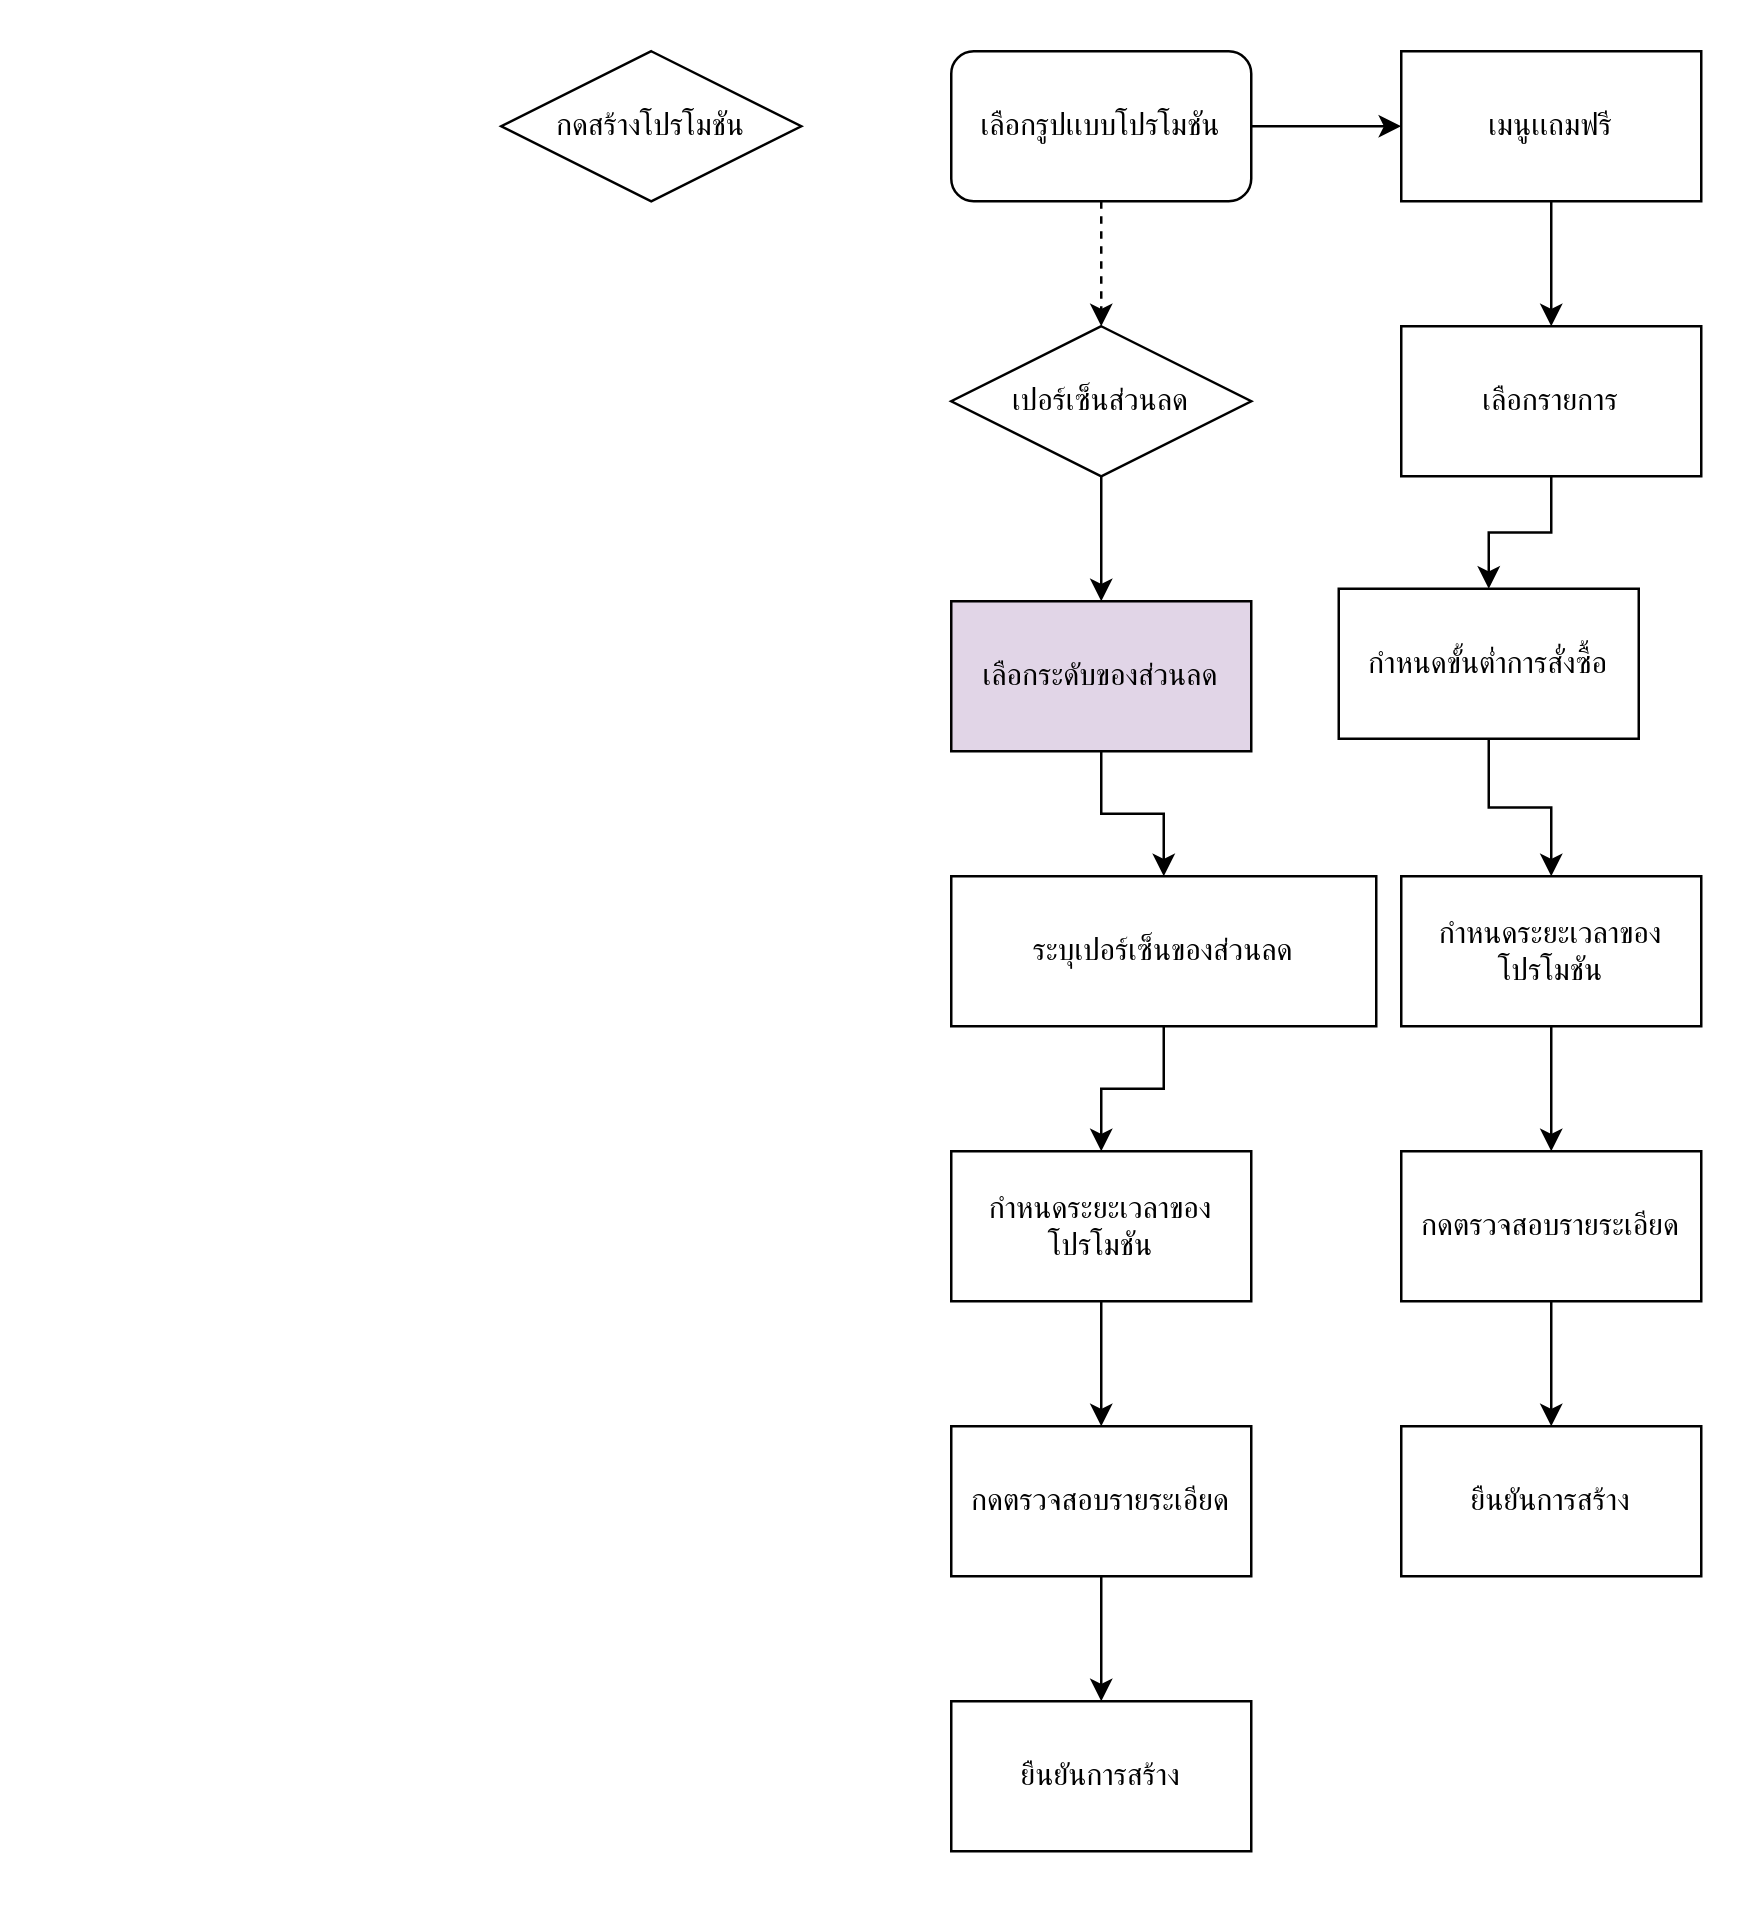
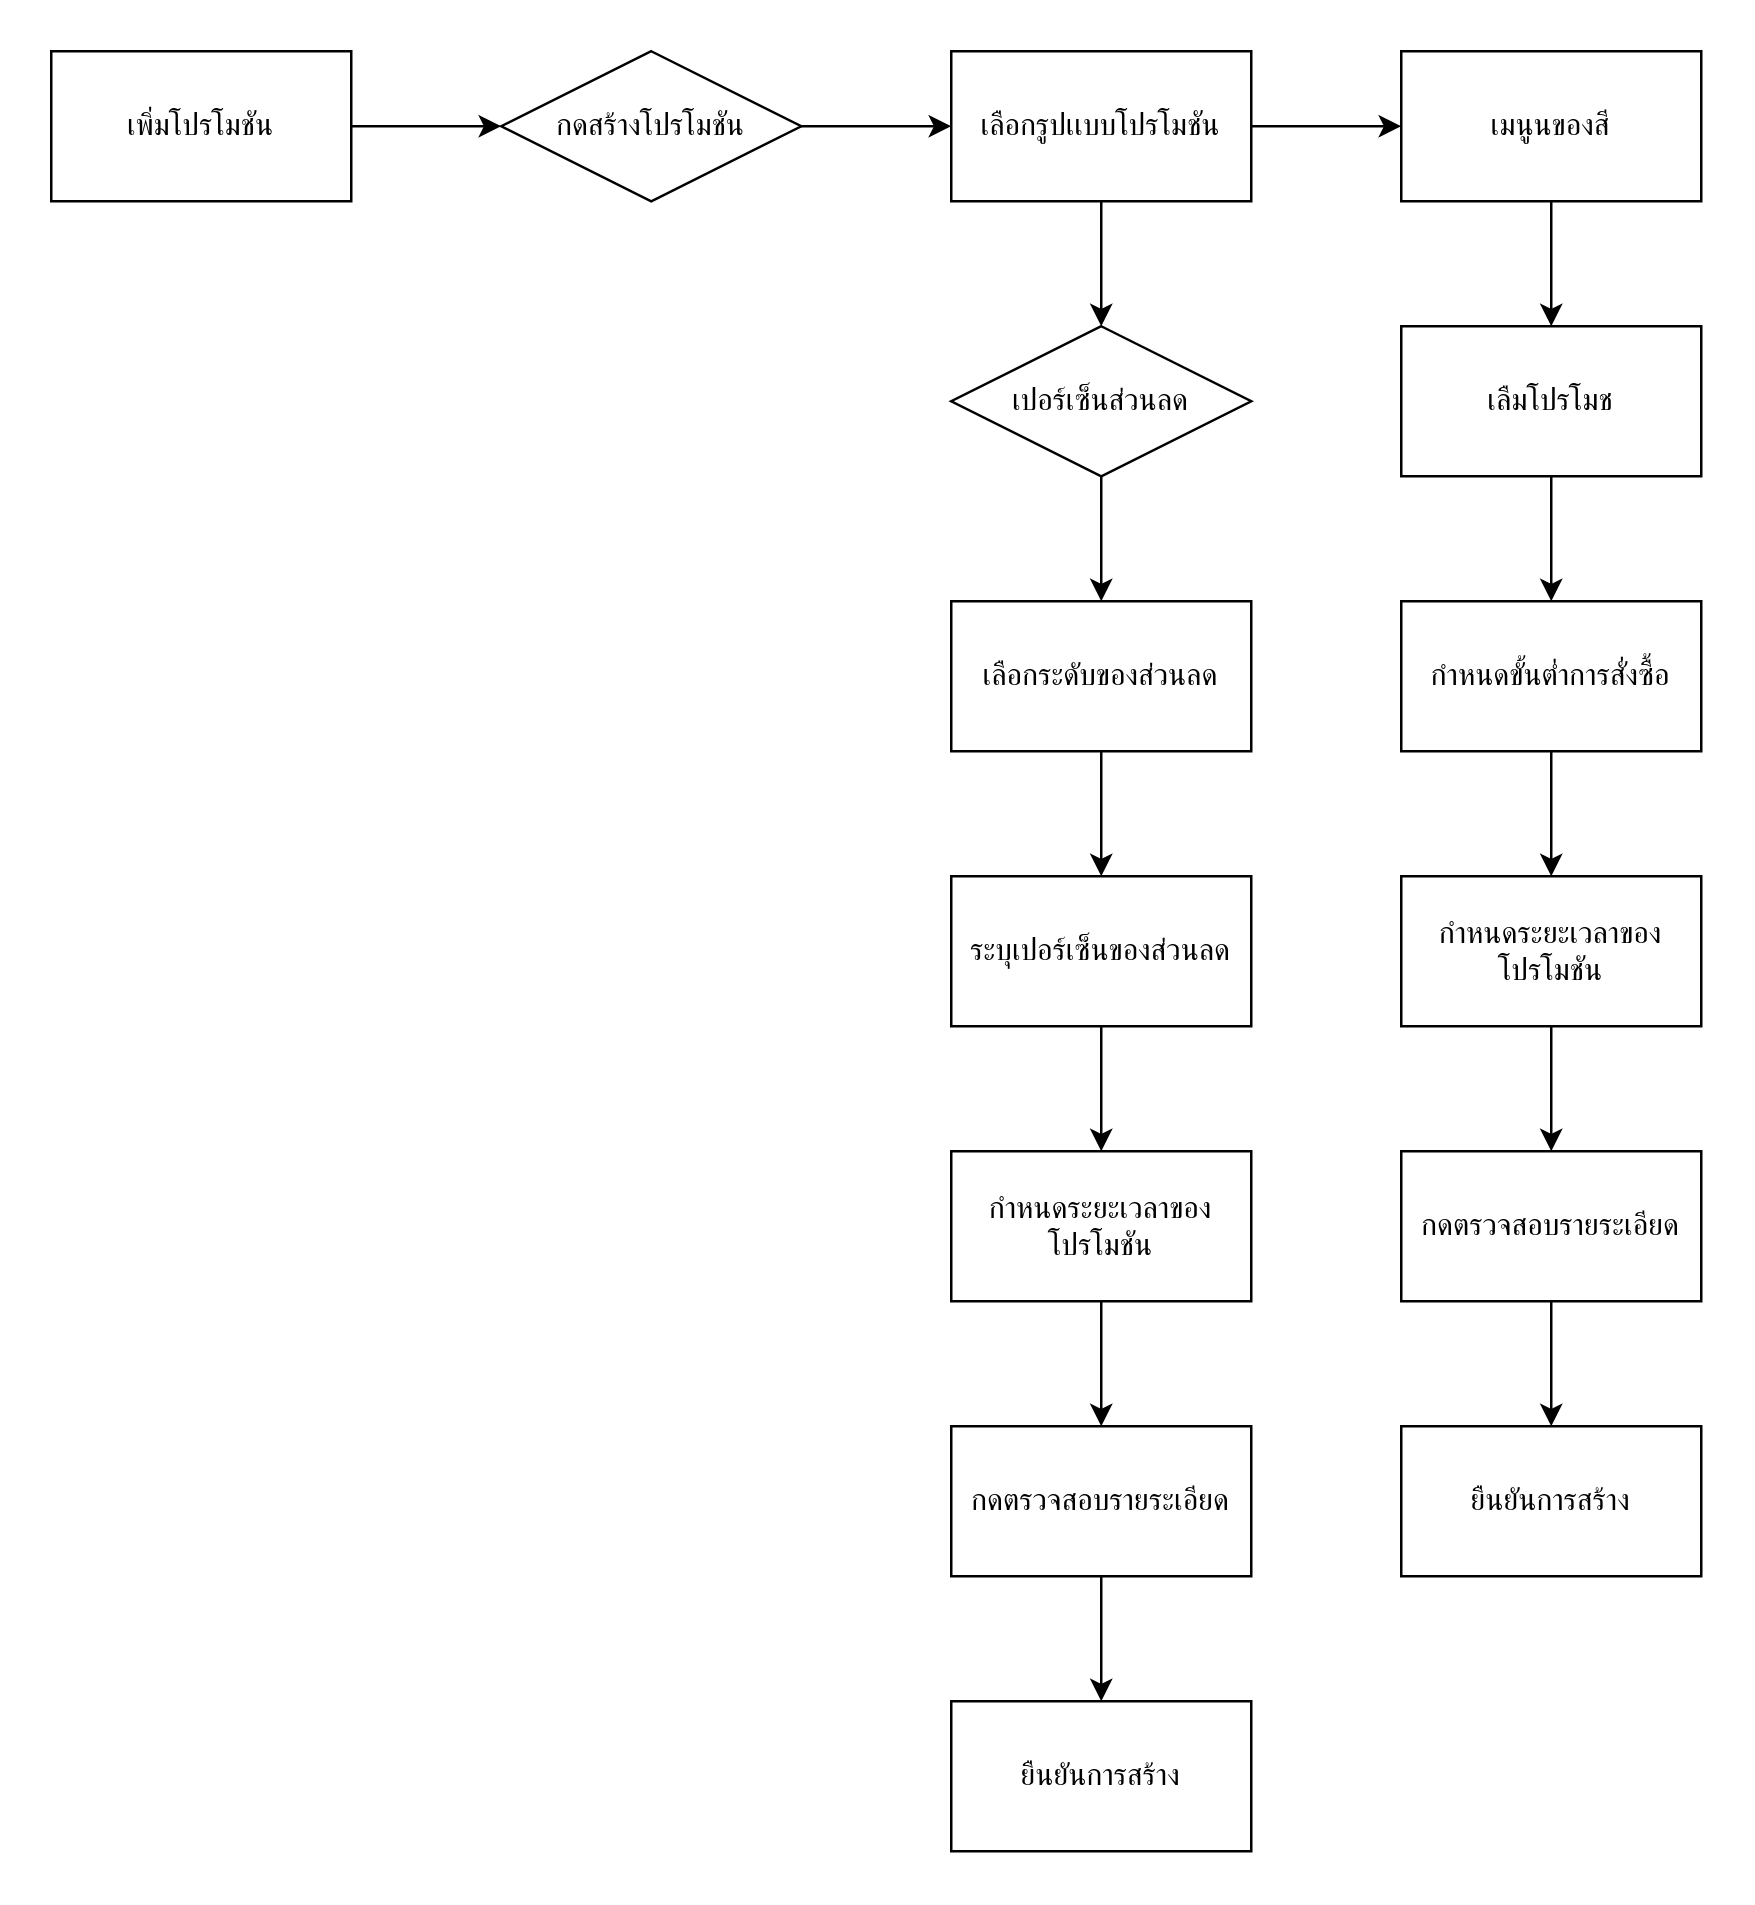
node "เพิ่มโปรโมชัน": added
edge "เพิ่มโปรโมชัน" -> "กดสร้างโปรโมชัน": added
edge "กดสร้างโปรโมชัน" -> "เลือกรูปเเบบโปรโมชัน": added
node "เลือกรูปเเบบโปรโมชัน": shape rounded rectangle -> rectangle
node "เมนูเเถมฟรี": label "เมนูเเถมฟรี" -> "เมนูนของสี"
edge "เลือกรูปเเบบโปรโมชัน" -> "เปอร์เซ็นส่วนลด": style dashed -> solid
node "เลือกรายการ": label "เลือกรายการ" -> "เลืมโปรโมช"
node "กำหนดขั้นต่ำการสั่งซื้อ": moved (1489, 664) -> (1551, 676)
node "เลือกระดับของส่วนลด": fillcolor #e1d5e7 -> #ffffff
node "ระบุเปอร์เซ็นของส่วนลด": size 425x150 -> 300x150
